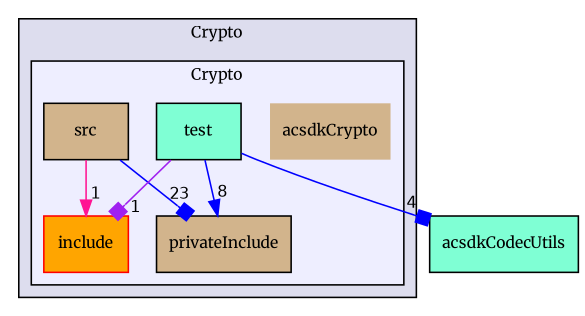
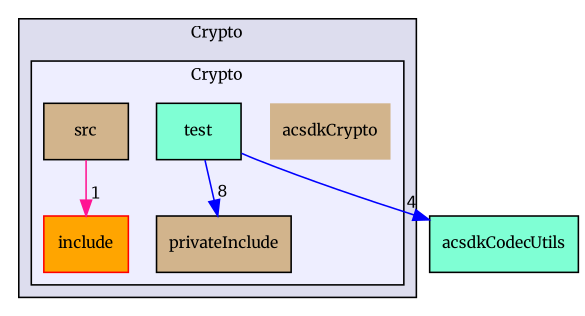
edge "test" -> "include": removed
edge "test" -> "acsdkCodecUtils": arrowhead box -> normal
edge "src" -> "privateInclude": removed
